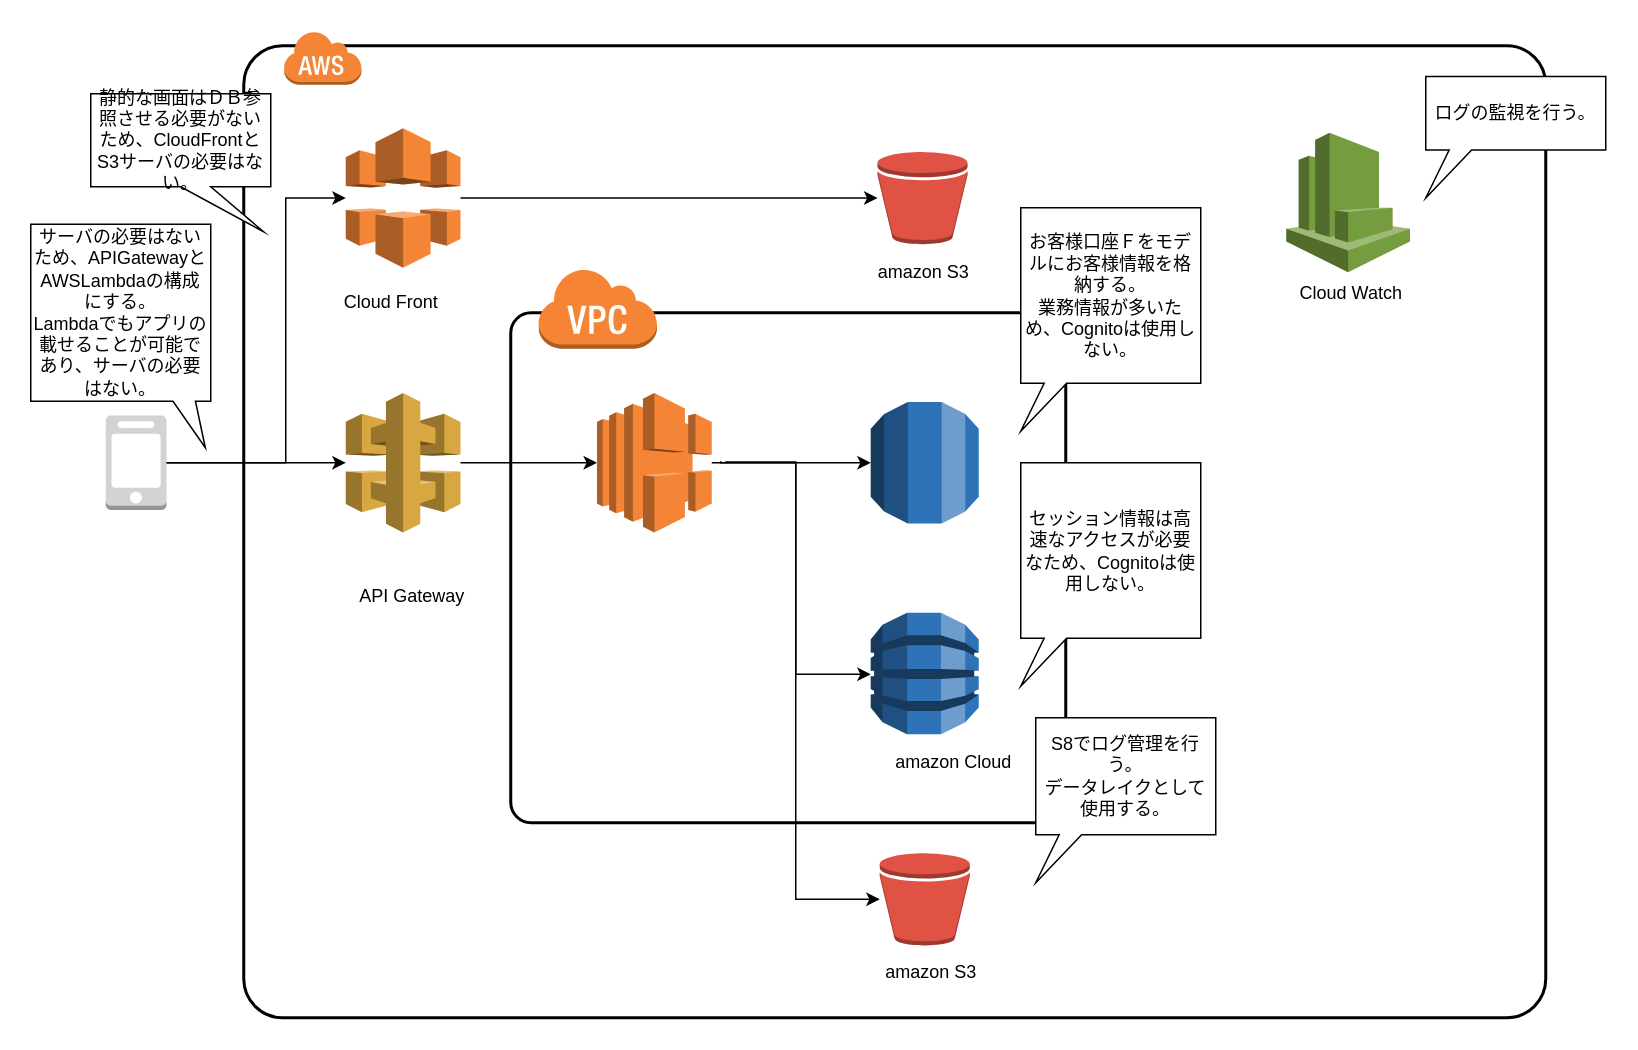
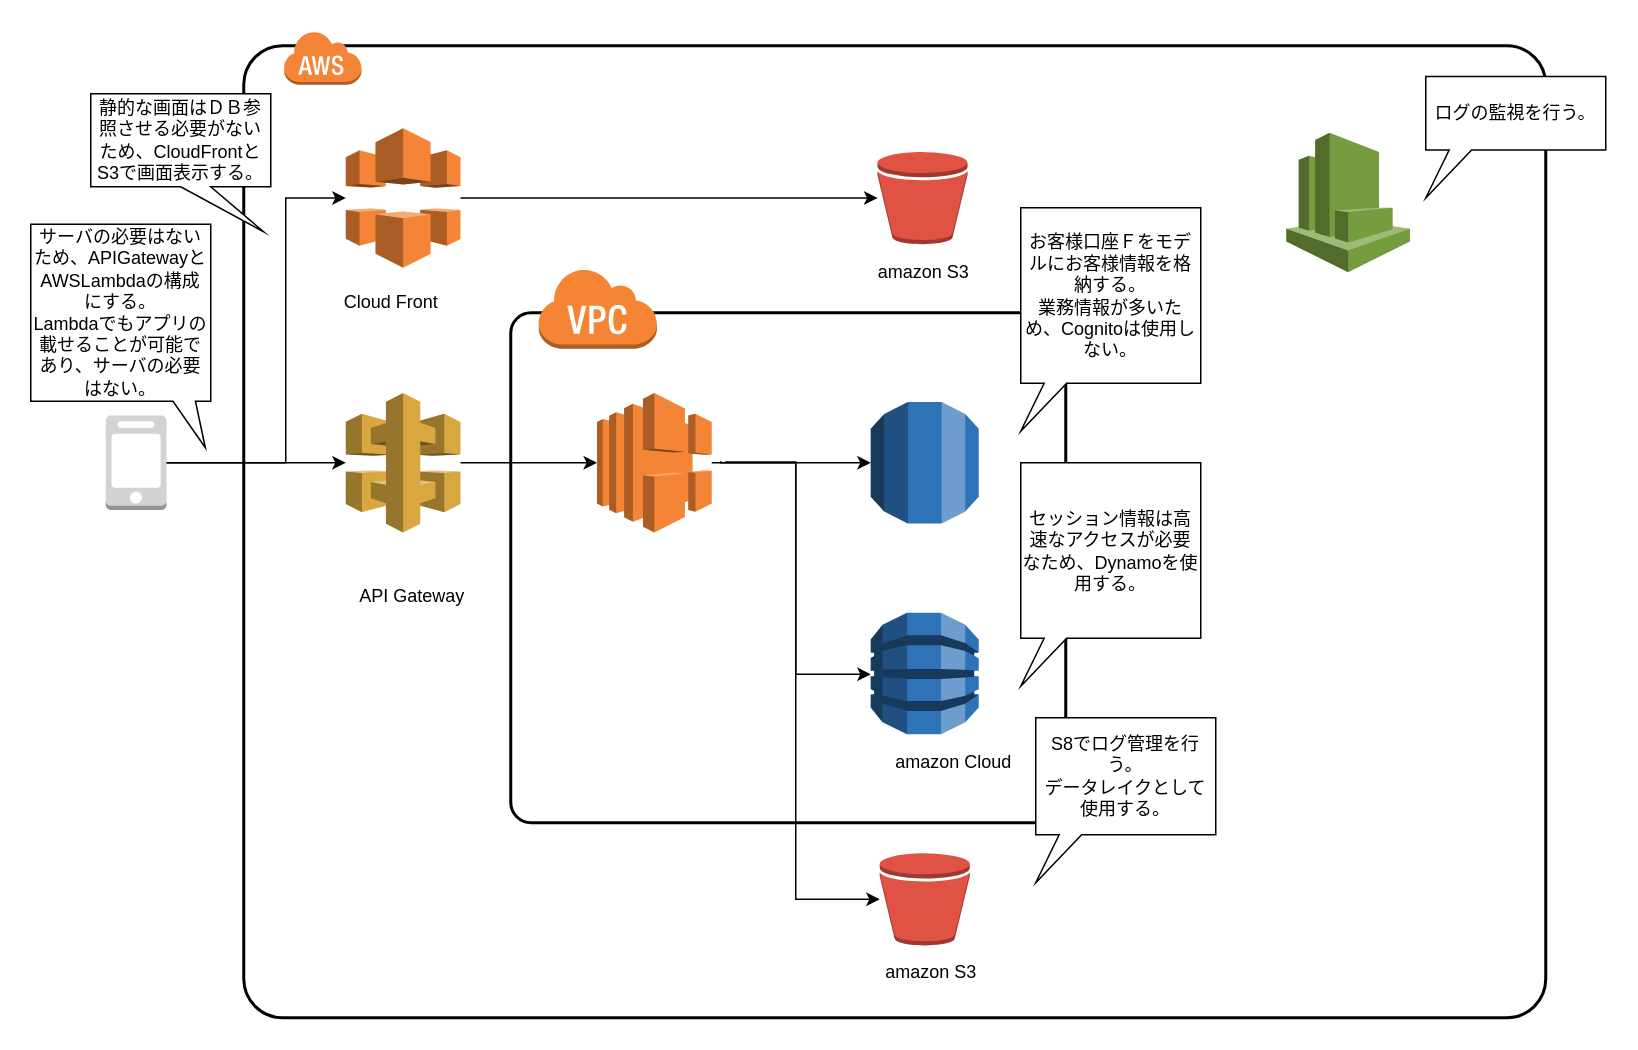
node "静的な画面はＤＢ参照させる必要がないため、CloudFrontとS3サーバの必要はない。": label "静的な画面はＤＢ参照させる必要がないため、CloudFrontとS3サーバの必要はない。" -> "静的な画面はＤＢ参照させる必要がないため、CloudFrontとS3で画面表示する。"
node "Cloud Watch": removed
node "セッション情報は高速なアクセスが必要なため、Cognitoは使用しない。": label "セッション情報は高速なアクセスが必要なため、Cognitoは使用しない。" -> "セッション情報は高速なアクセスが必要なため、Dynamoを使用する。"
